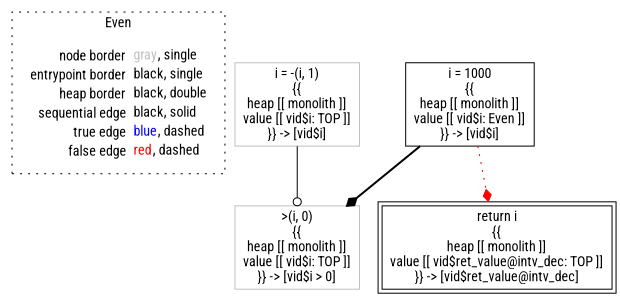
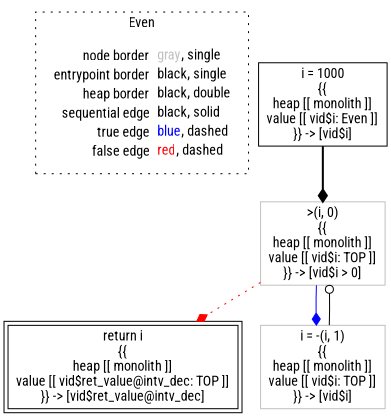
edge "i = 1000" -> "return i": now ">(i, 0)" -> "return i"
edge ">(i, 0)" -> "i = -(i, 1)": added
